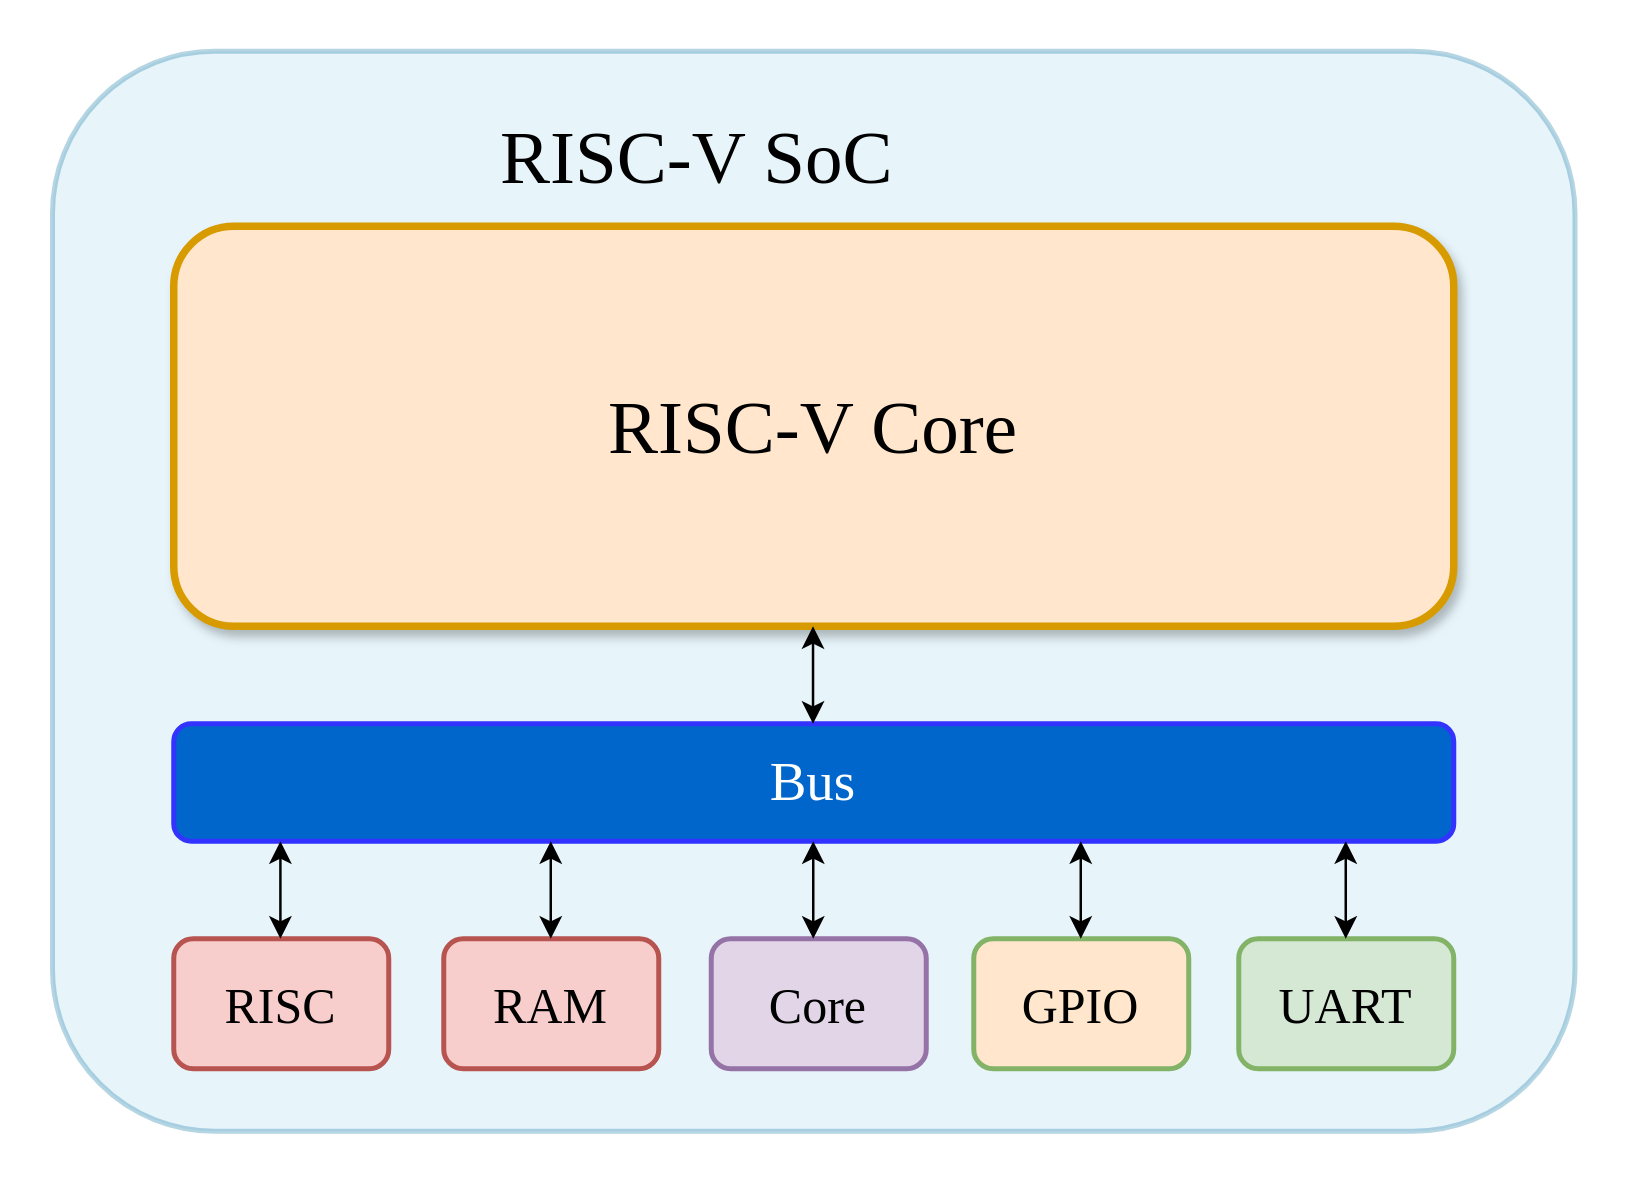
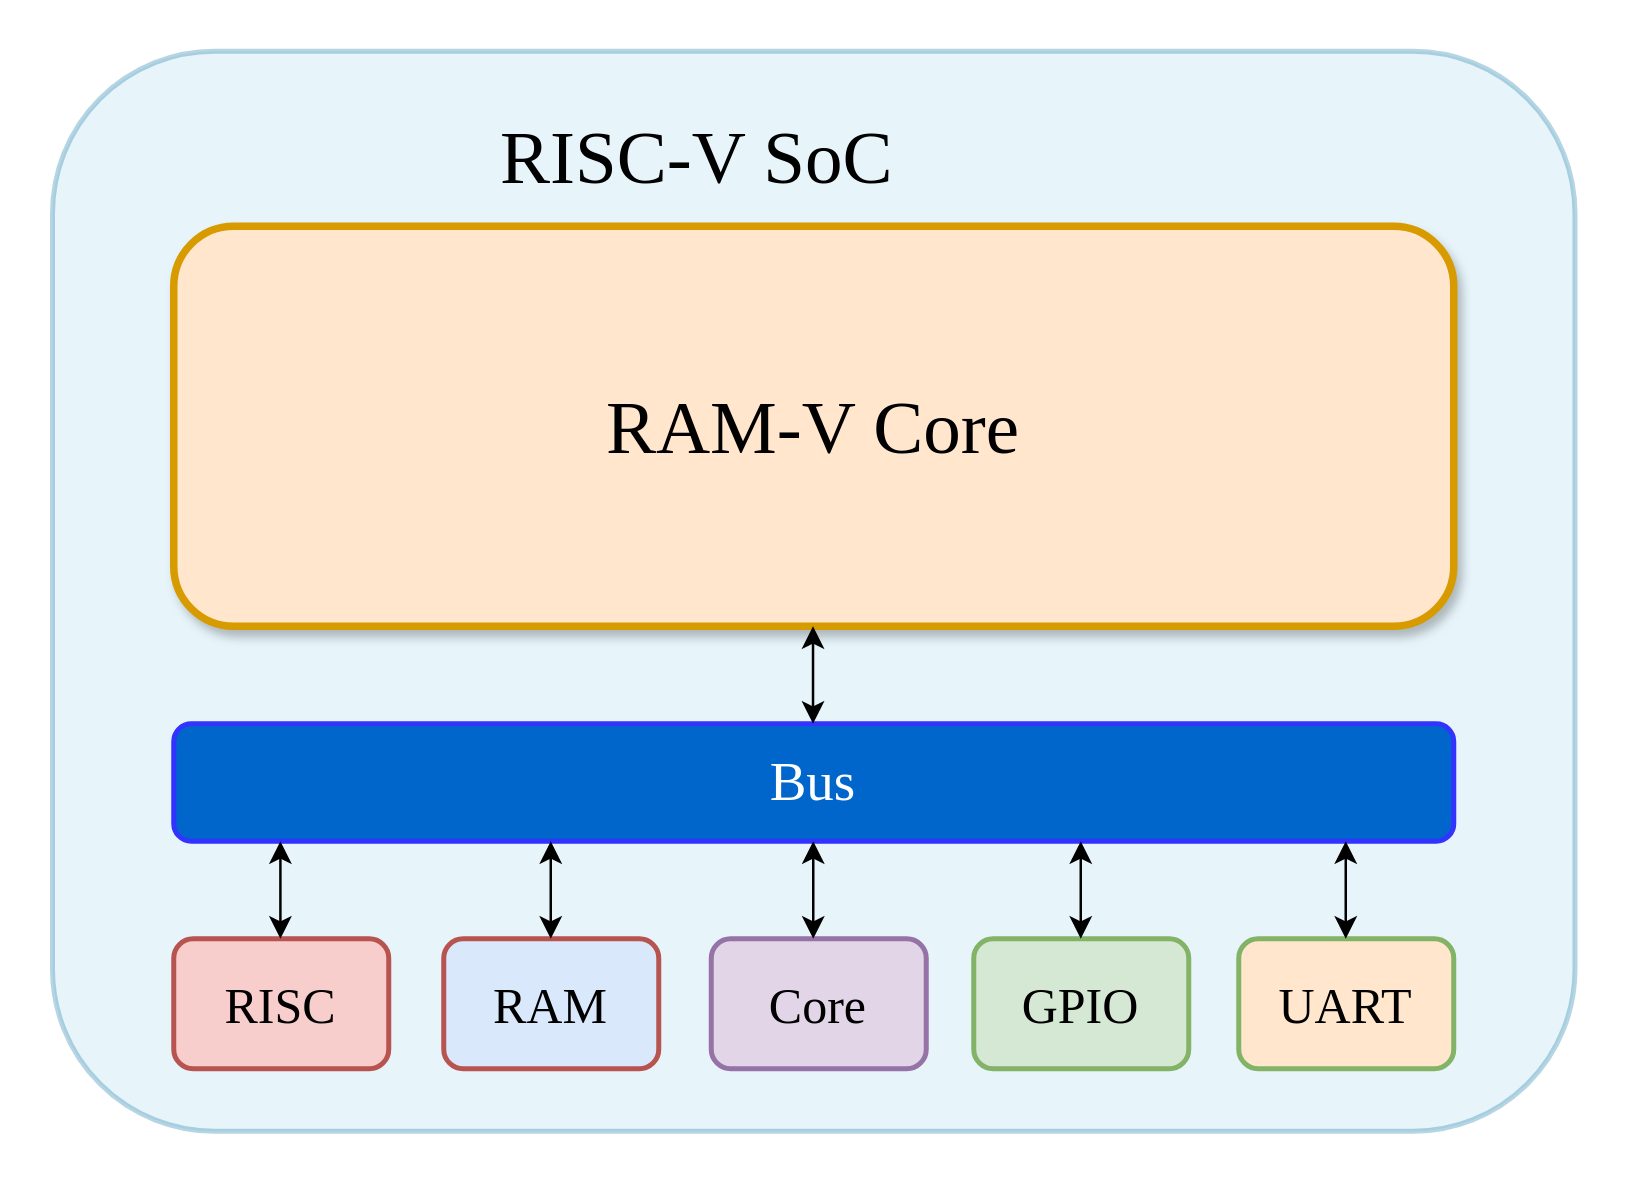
node "RISC-V Core": label "RISC-V Core" -> "RAM-V Core"
node "RAM": fillcolor #f8cecc -> #dae8fc
node "GPIO": fillcolor #ffe6cc -> #d5e8d4
node "UART": fillcolor #d5e8d4 -> #ffe6cc
